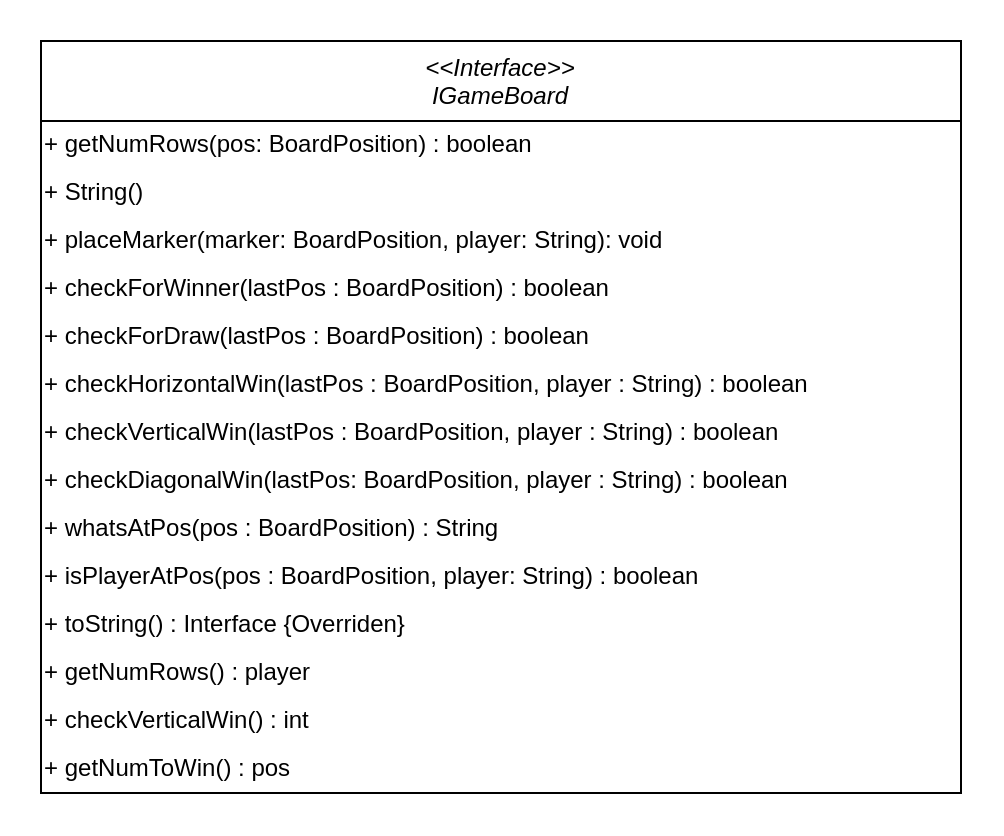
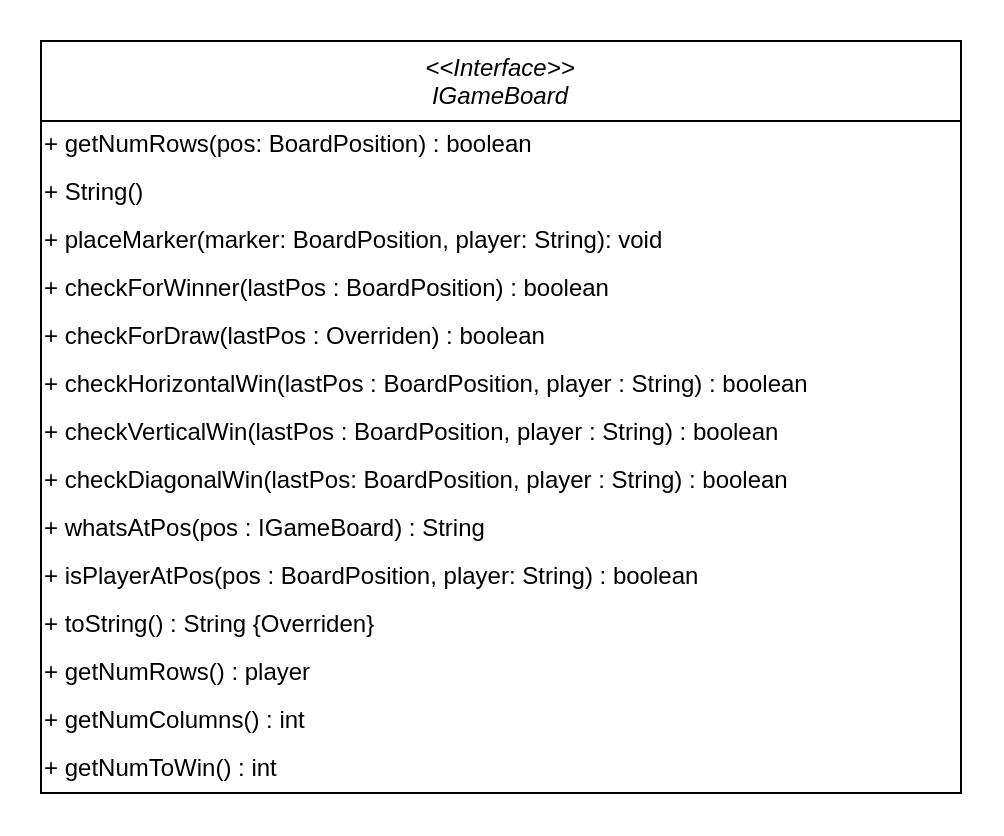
node "+ checkForDraw(lastPos : BoardPosition) : boolean": label "+ checkForDraw(lastPos : BoardPosition) : boolean" -> "+ checkForDraw(lastPos : Overriden) : boolean"
node "+ whatsAtPos(pos : BoardPosition) : String": label "+ whatsAtPos(pos : BoardPosition) : String" -> "+ whatsAtPos(pos : IGameBoard) : String"
node "+ toString() : Interface {Overriden}": label "+ toString() : Interface {Overriden}" -> "+ toString() : String {Overriden}"
node "+ checkVerticalWin() : int": label "+ checkVerticalWin() : int" -> "+ getNumColumns() : int"
node "+ getNumToWin() : pos": label "+ getNumToWin() : pos" -> "+ getNumToWin() : int"
